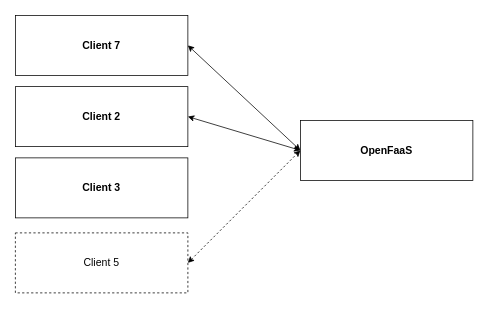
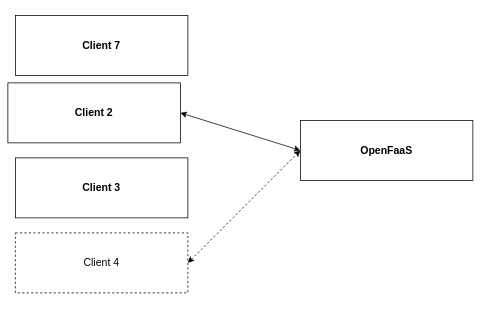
edge "Client 7" -- "OpenFaaS": removed
node "Client 2": moved (102, 117) -> (94, 113)
node "Client 5": label "Client 5" -> "Client 4"
